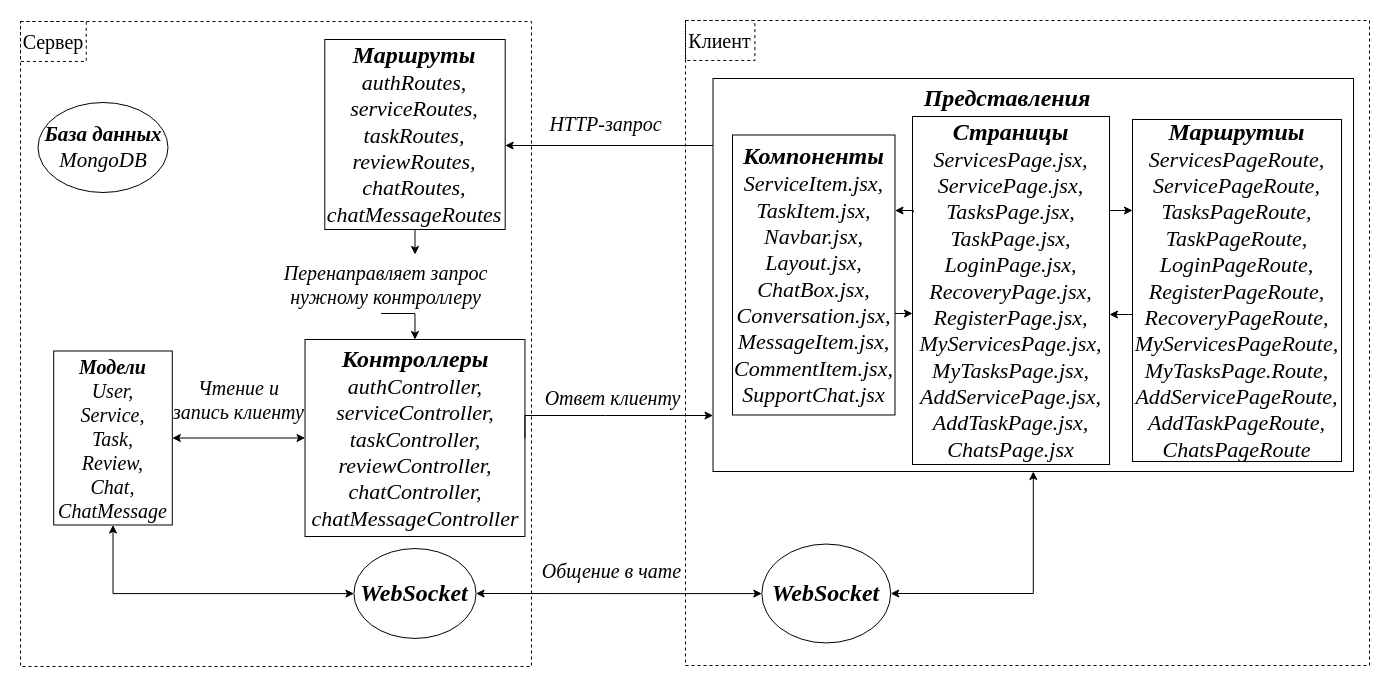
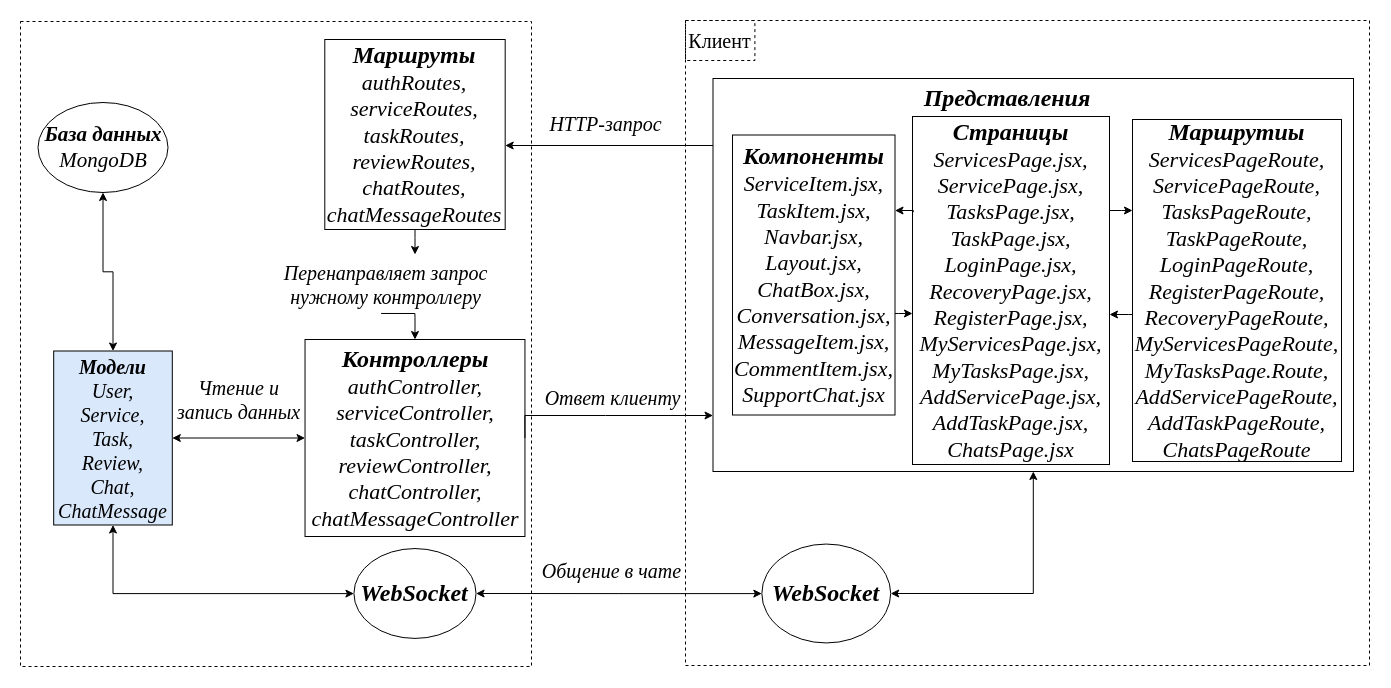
node "Сервер": removed
edge "База данныхMongoDB" -- "МоделиUser,Service,Task,Review,Chat,ChatMessage": added
node "Чтение и запись клиенту": label "Чтение и запись клиенту" -> "Чтение и запись данных"
node "МоделиUser,Service,Task,Review,Chat,ChatMessage": fillcolor #ffffff -> #dae8fc
